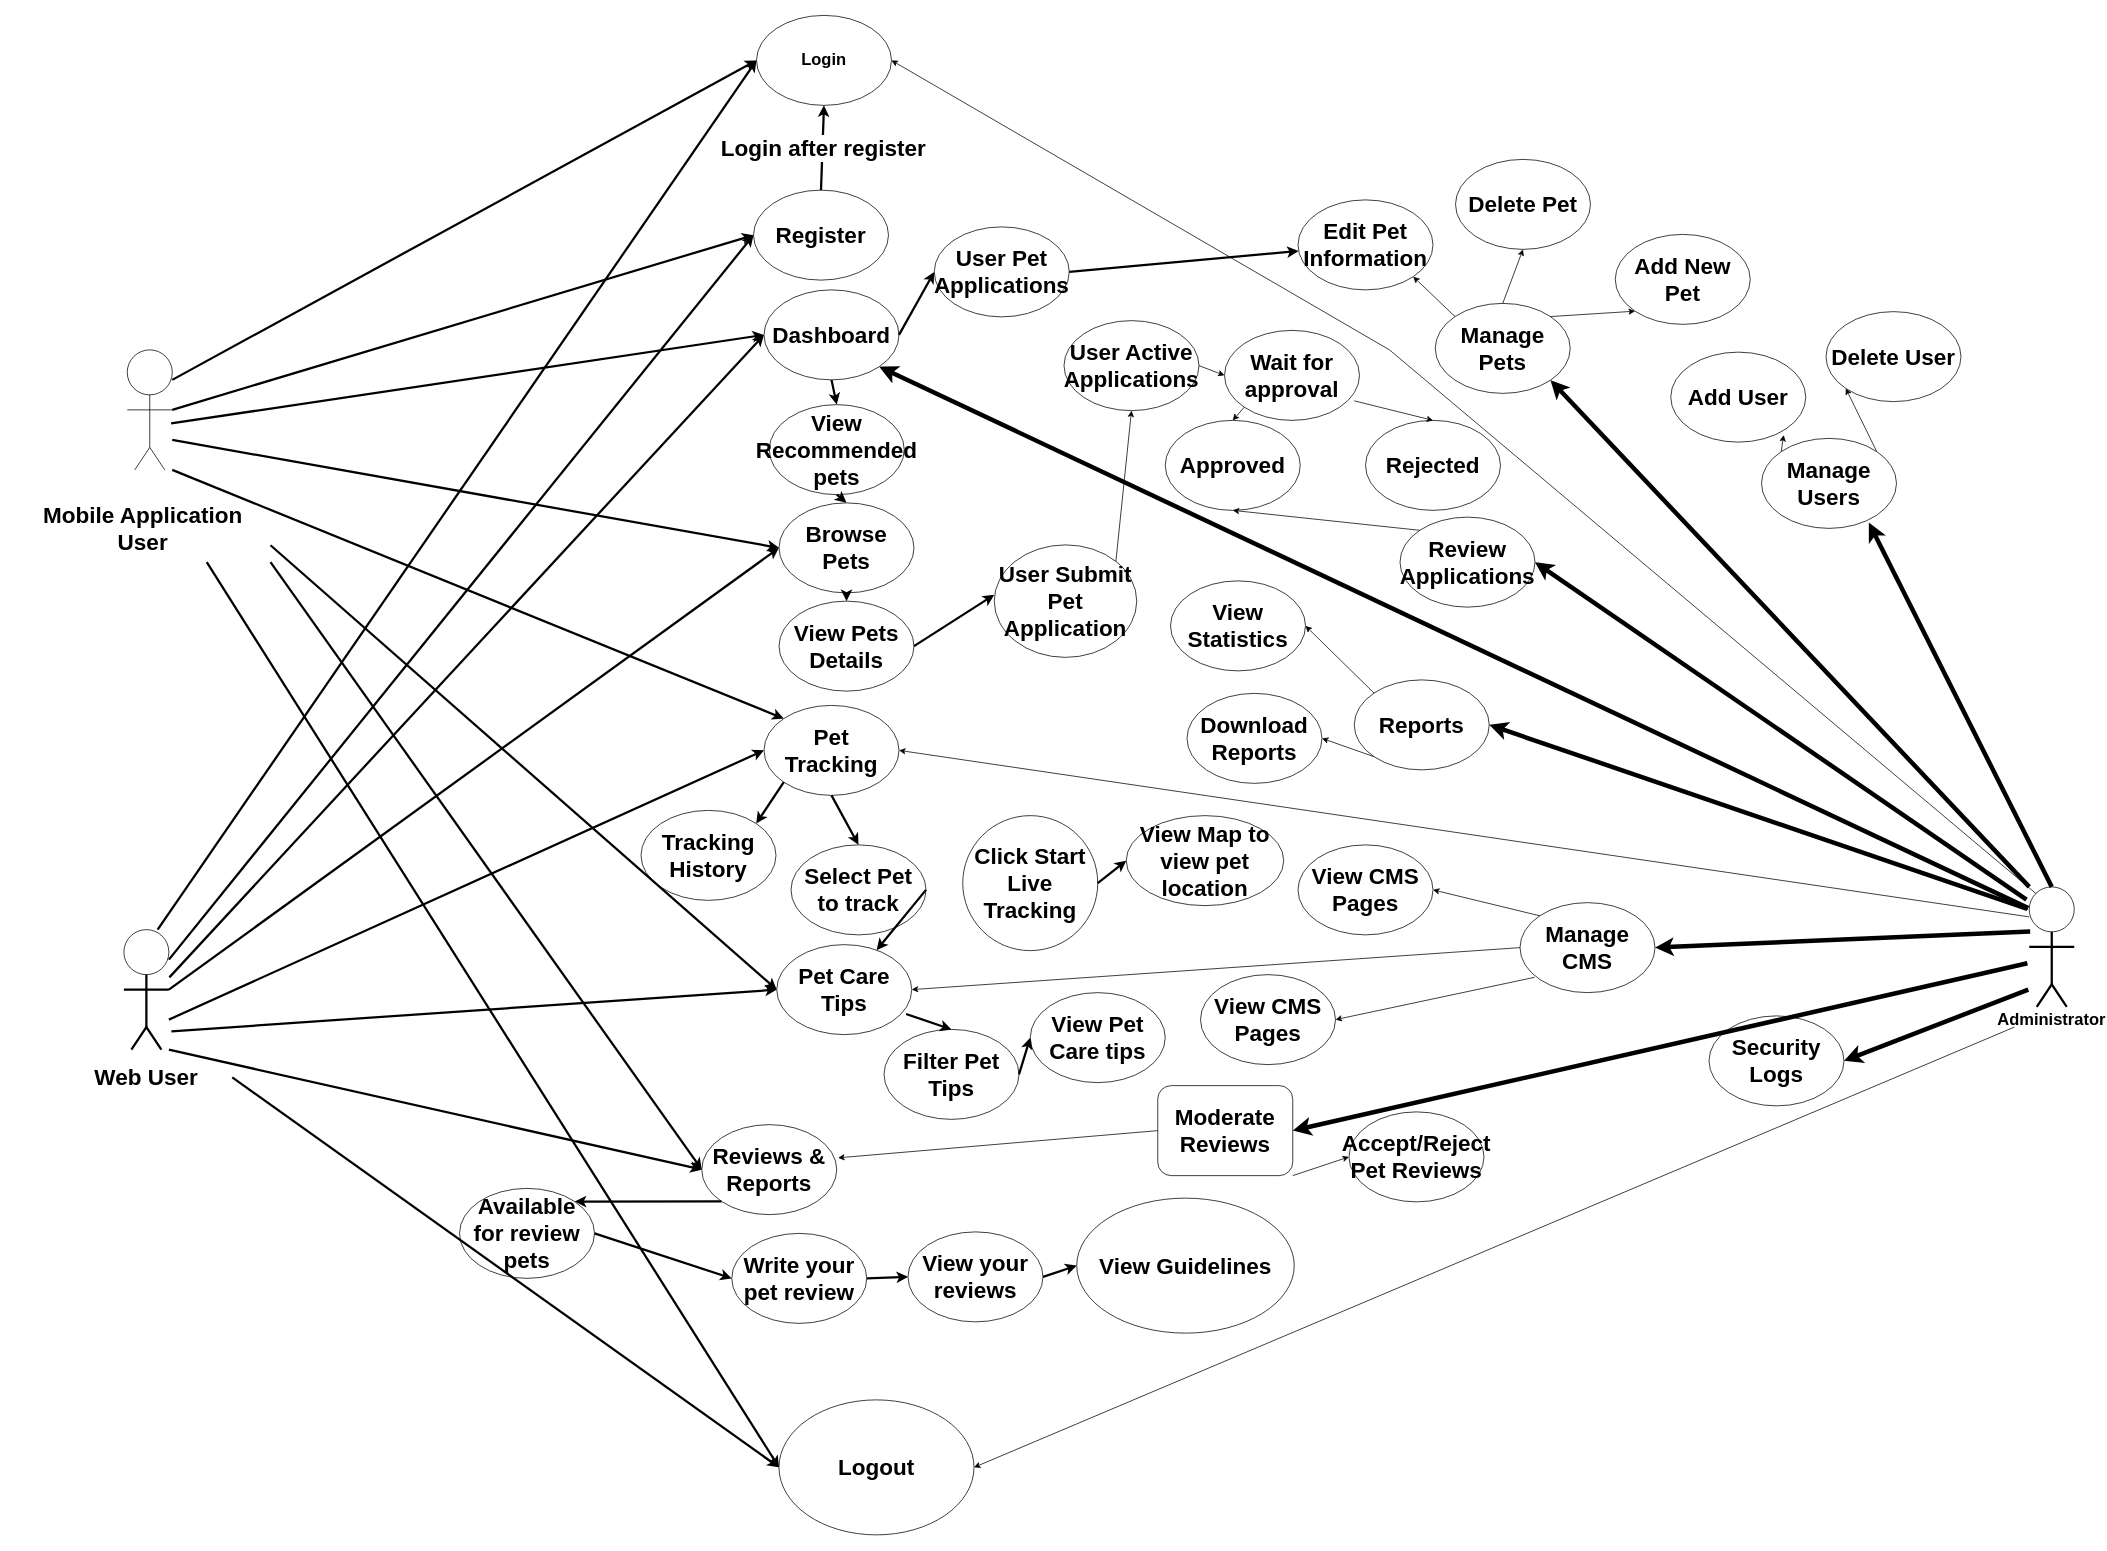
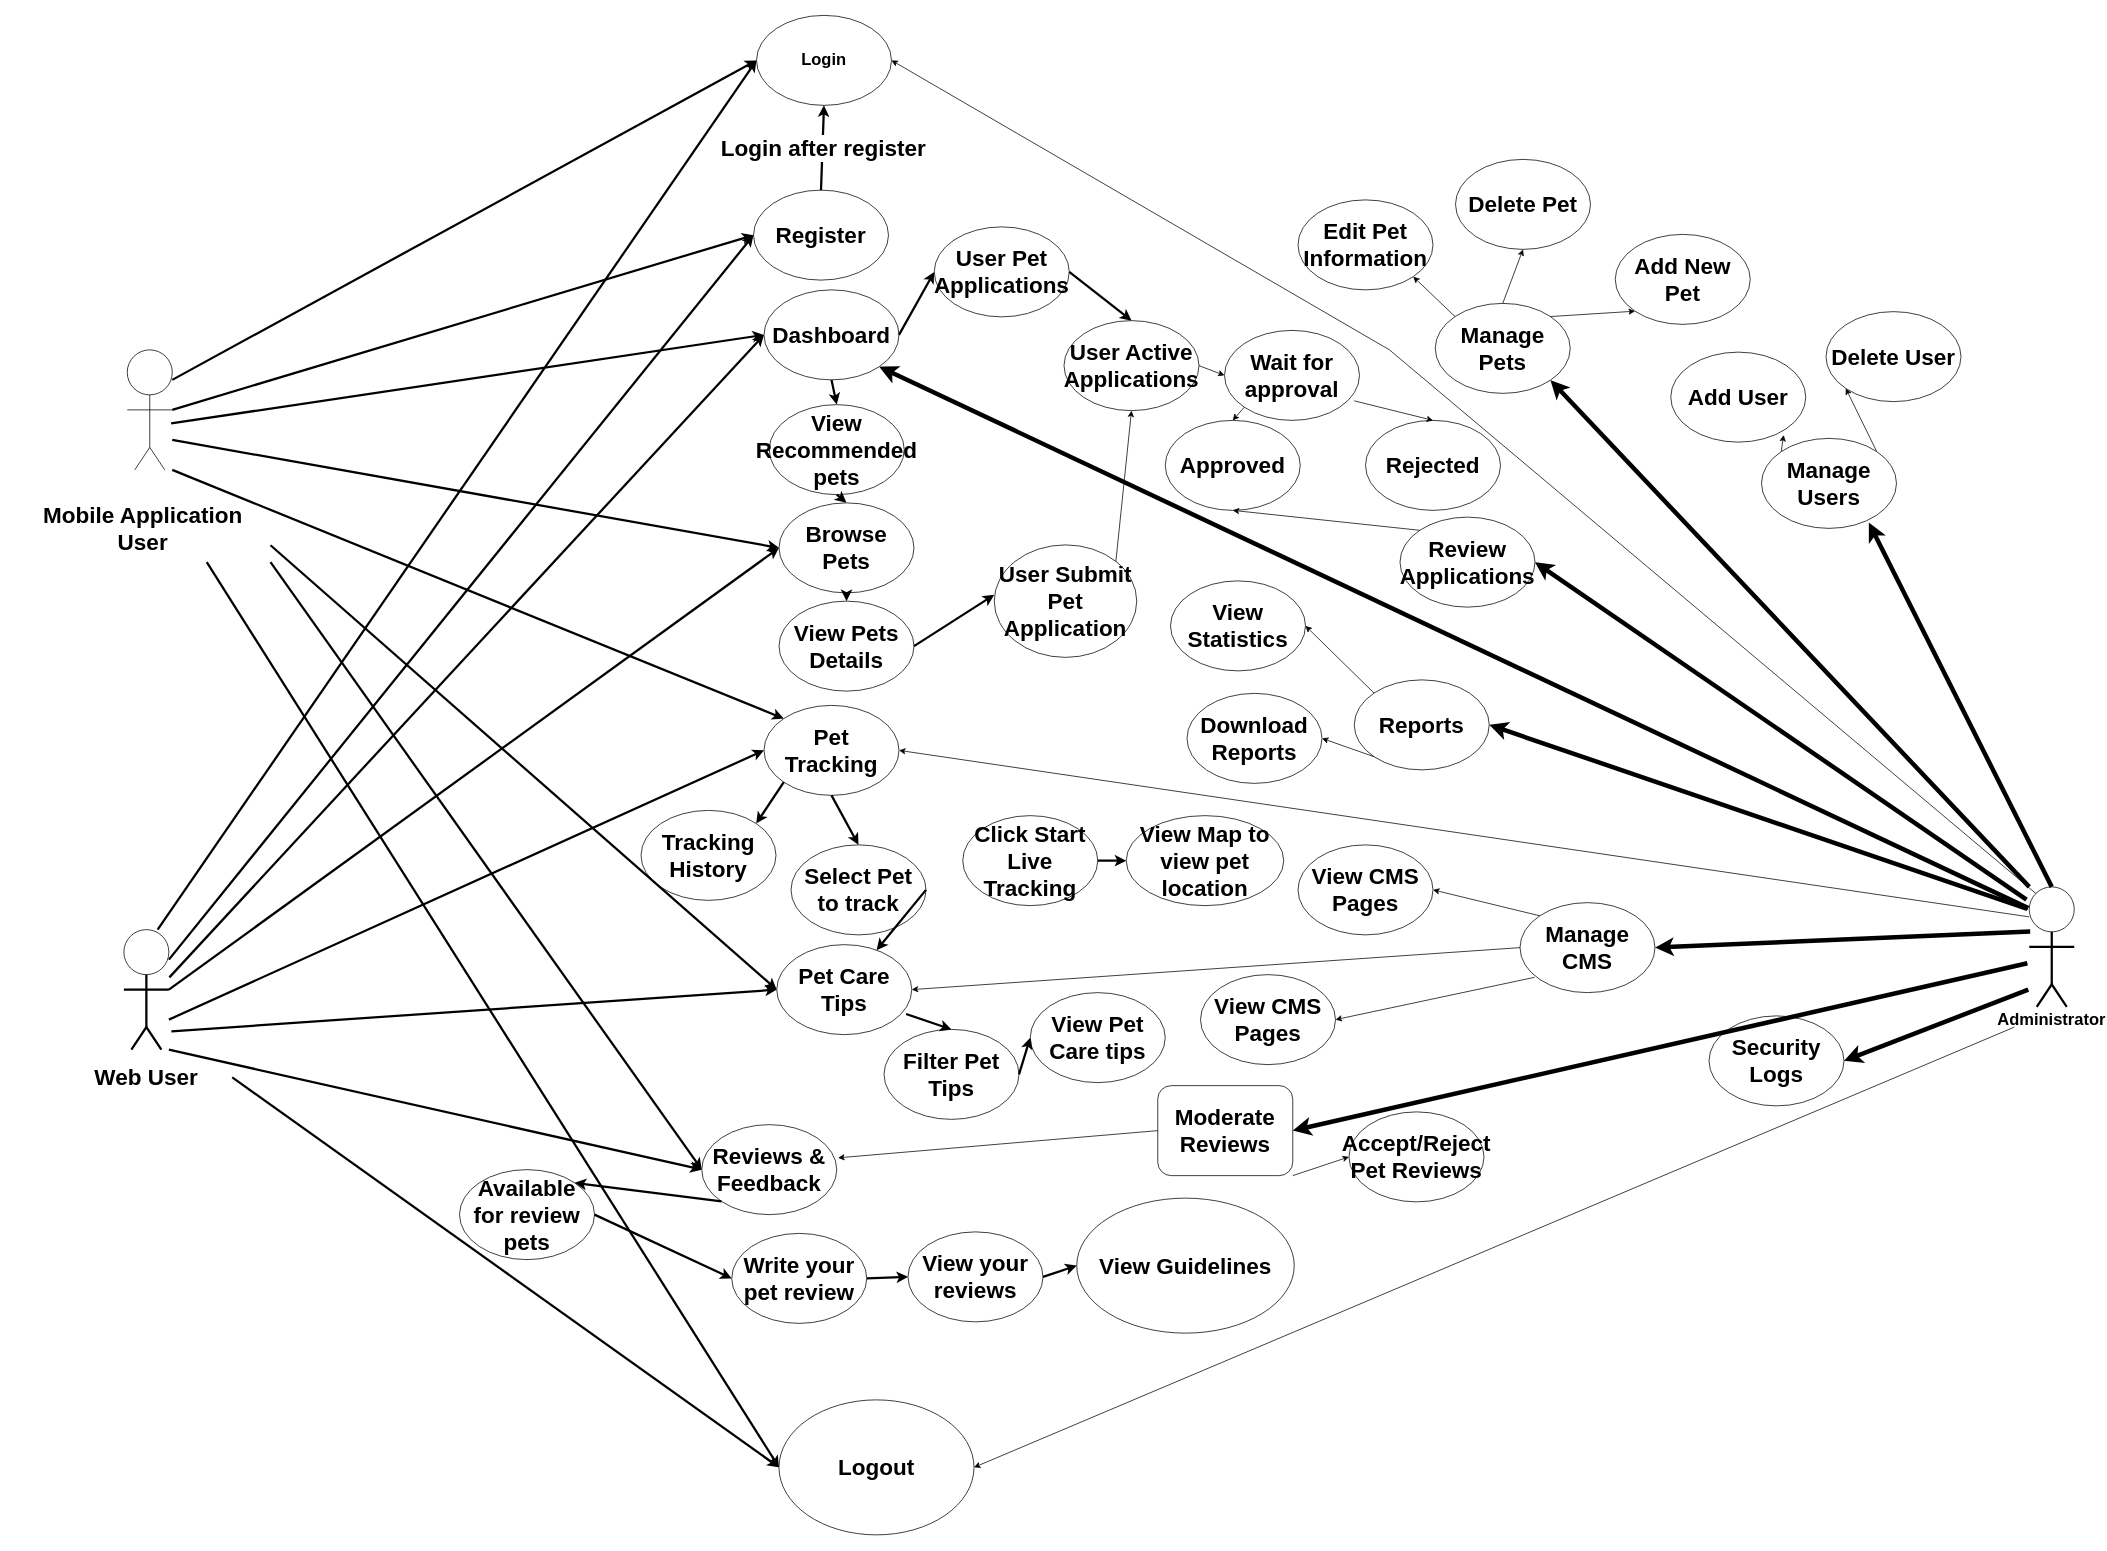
edge "User Pet Applications" -> "Edit Pet Information": now "User Pet Applications" -> "User Active Applications"
node "Click Start Live Tracking": size 135x135 -> 135x90
node "Reviews & Reports": label "Reviews & Reports" -> "Reviews & Feedback"
node "Available for review pets": moved (527, 1233) -> (527, 1215)
